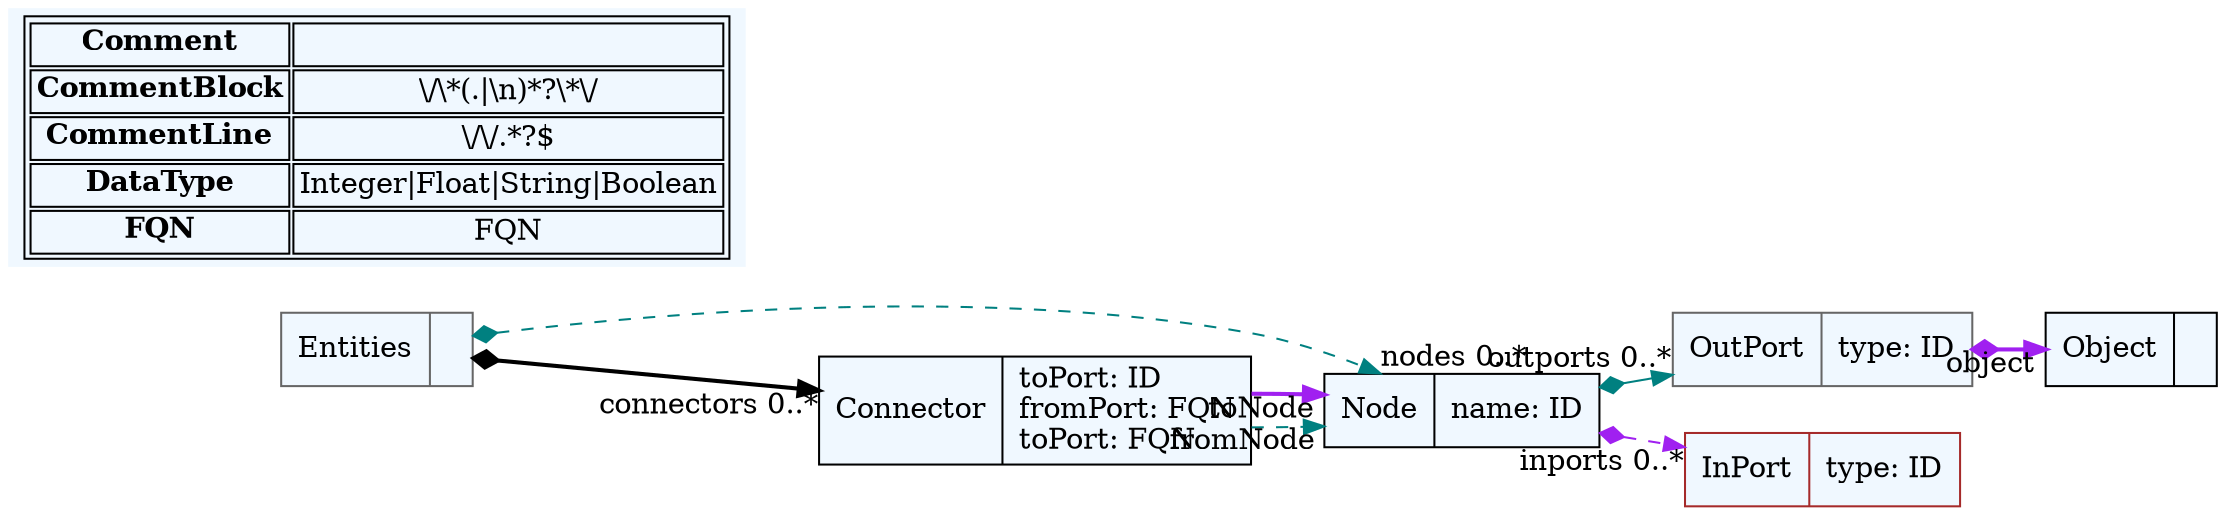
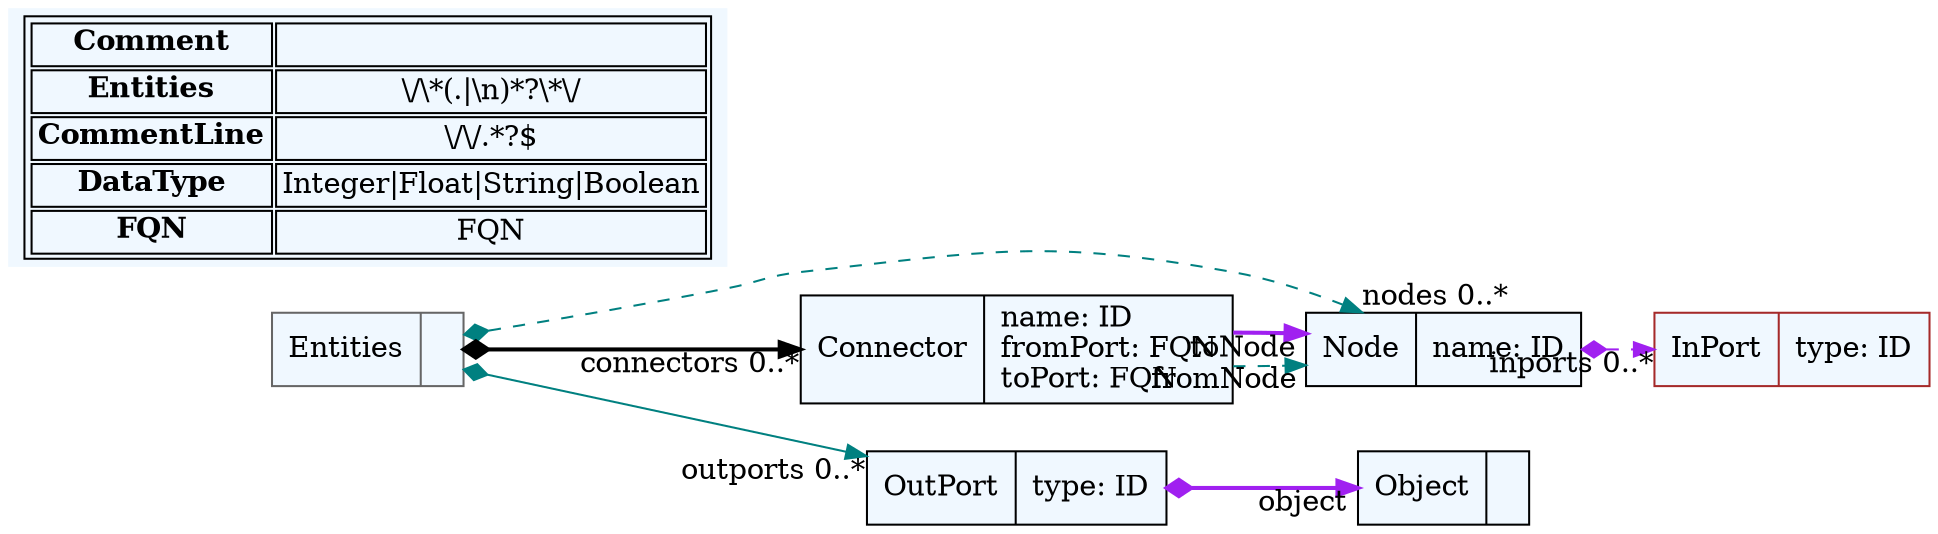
node "Comment": text "CommentBlock" -> "Entities"
node "OutPort": color gray40 -> black
node "Connector": text "toPort: ID" -> "name: ID"
edge "OutPort" -- "Node": now "OutPort" -- "Entities"
